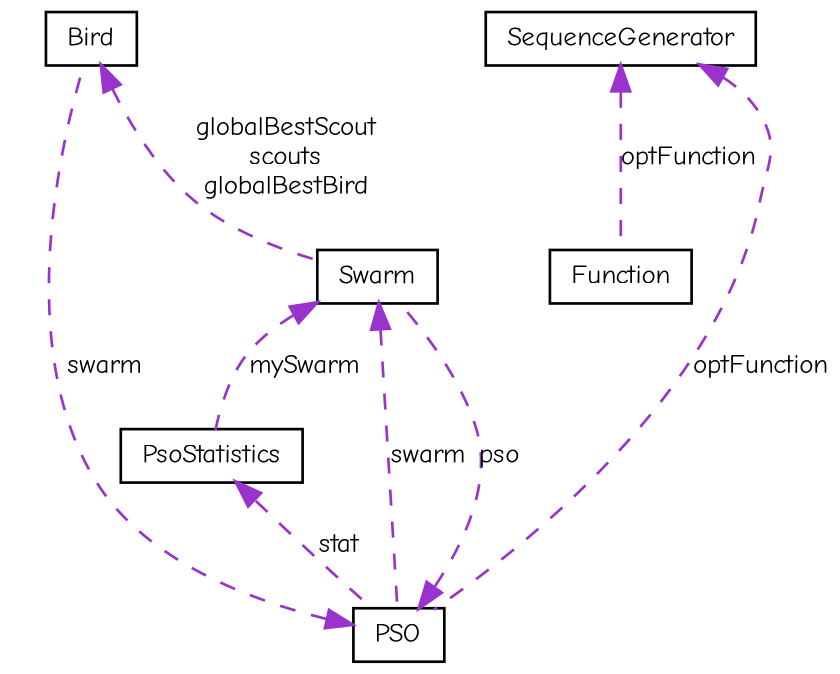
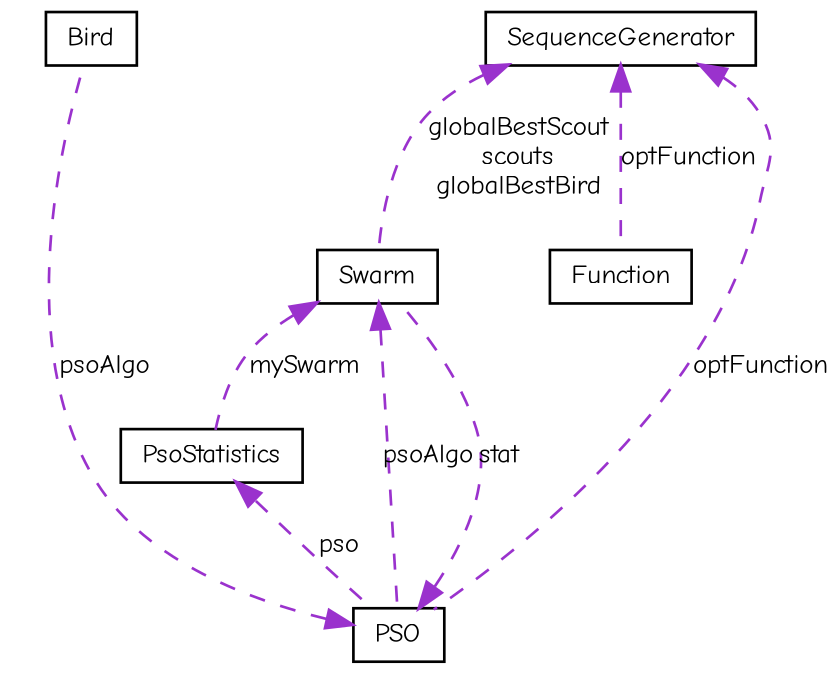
edge "Swarm" -> "Bird": now "Swarm" -> "SequenceGenerator"
edge "Bird" -> "PSO": label "swarm" -> "psoAlgo"
edge "PSO" -> "Swarm": label "swarm" -> "psoAlgo"
edge "Swarm" -> "PSO": label "pso" -> "stat"
edge "PSO" -> "PsoStatistics": label "stat" -> "pso"
